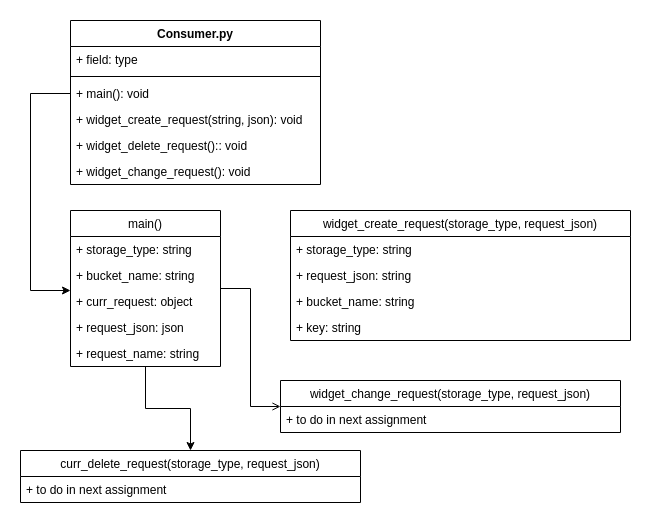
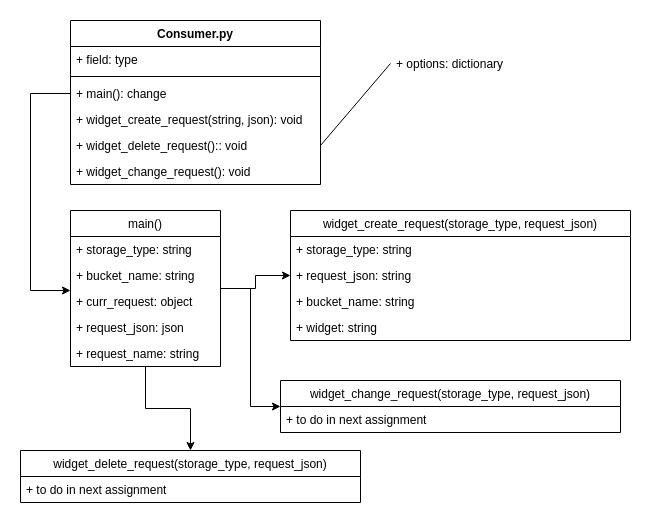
node "+ options: dictionary": added
node "+ main(): void": label "+ main(): void" -> "+ main(): change"
edge "+ options: dictionary" -- "+ widget_delete_request():: void": added
edge "main()" -> "widget_create_request(storage_type, request_json)": added
node "+ key: string": label "+ key: string" -> "+ widget: string"
edge "main()" -> "widget_change_request(storage_type, request_json)": arrowhead open -> classic
node "curr_delete_request(storage_type, request_json)": label "curr_delete_request(storage_type, request_json)" -> "widget_delete_request(storage_type, request_json)"
